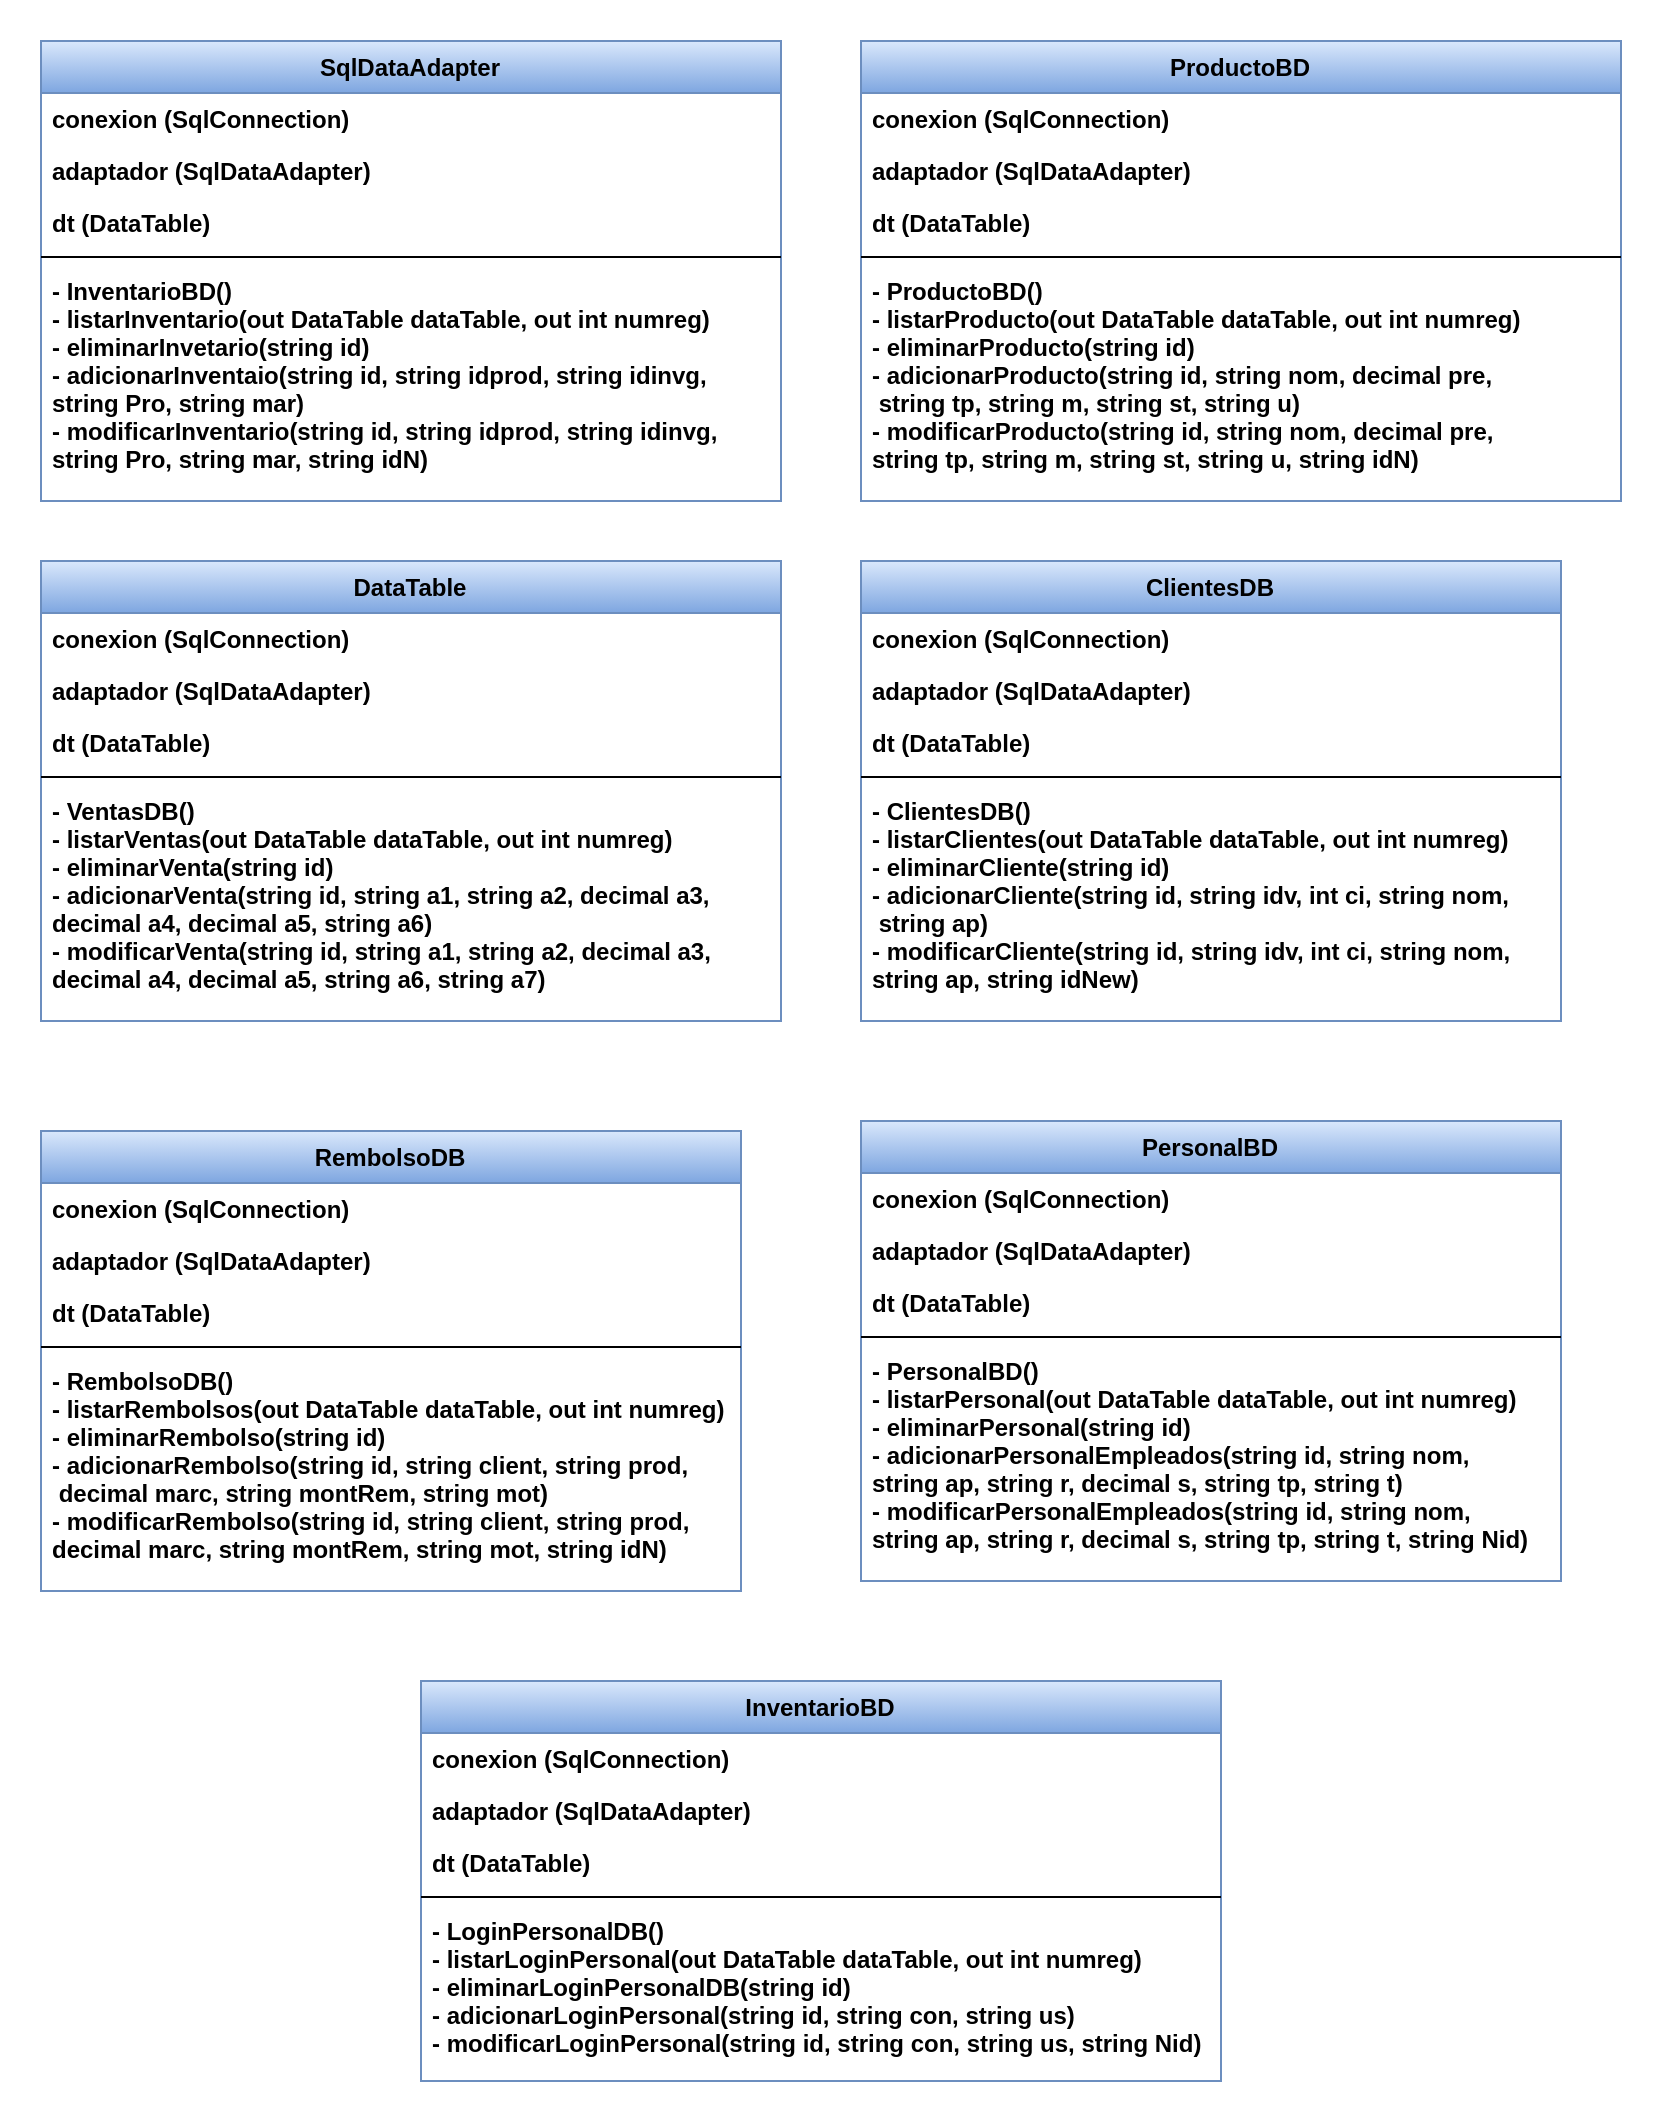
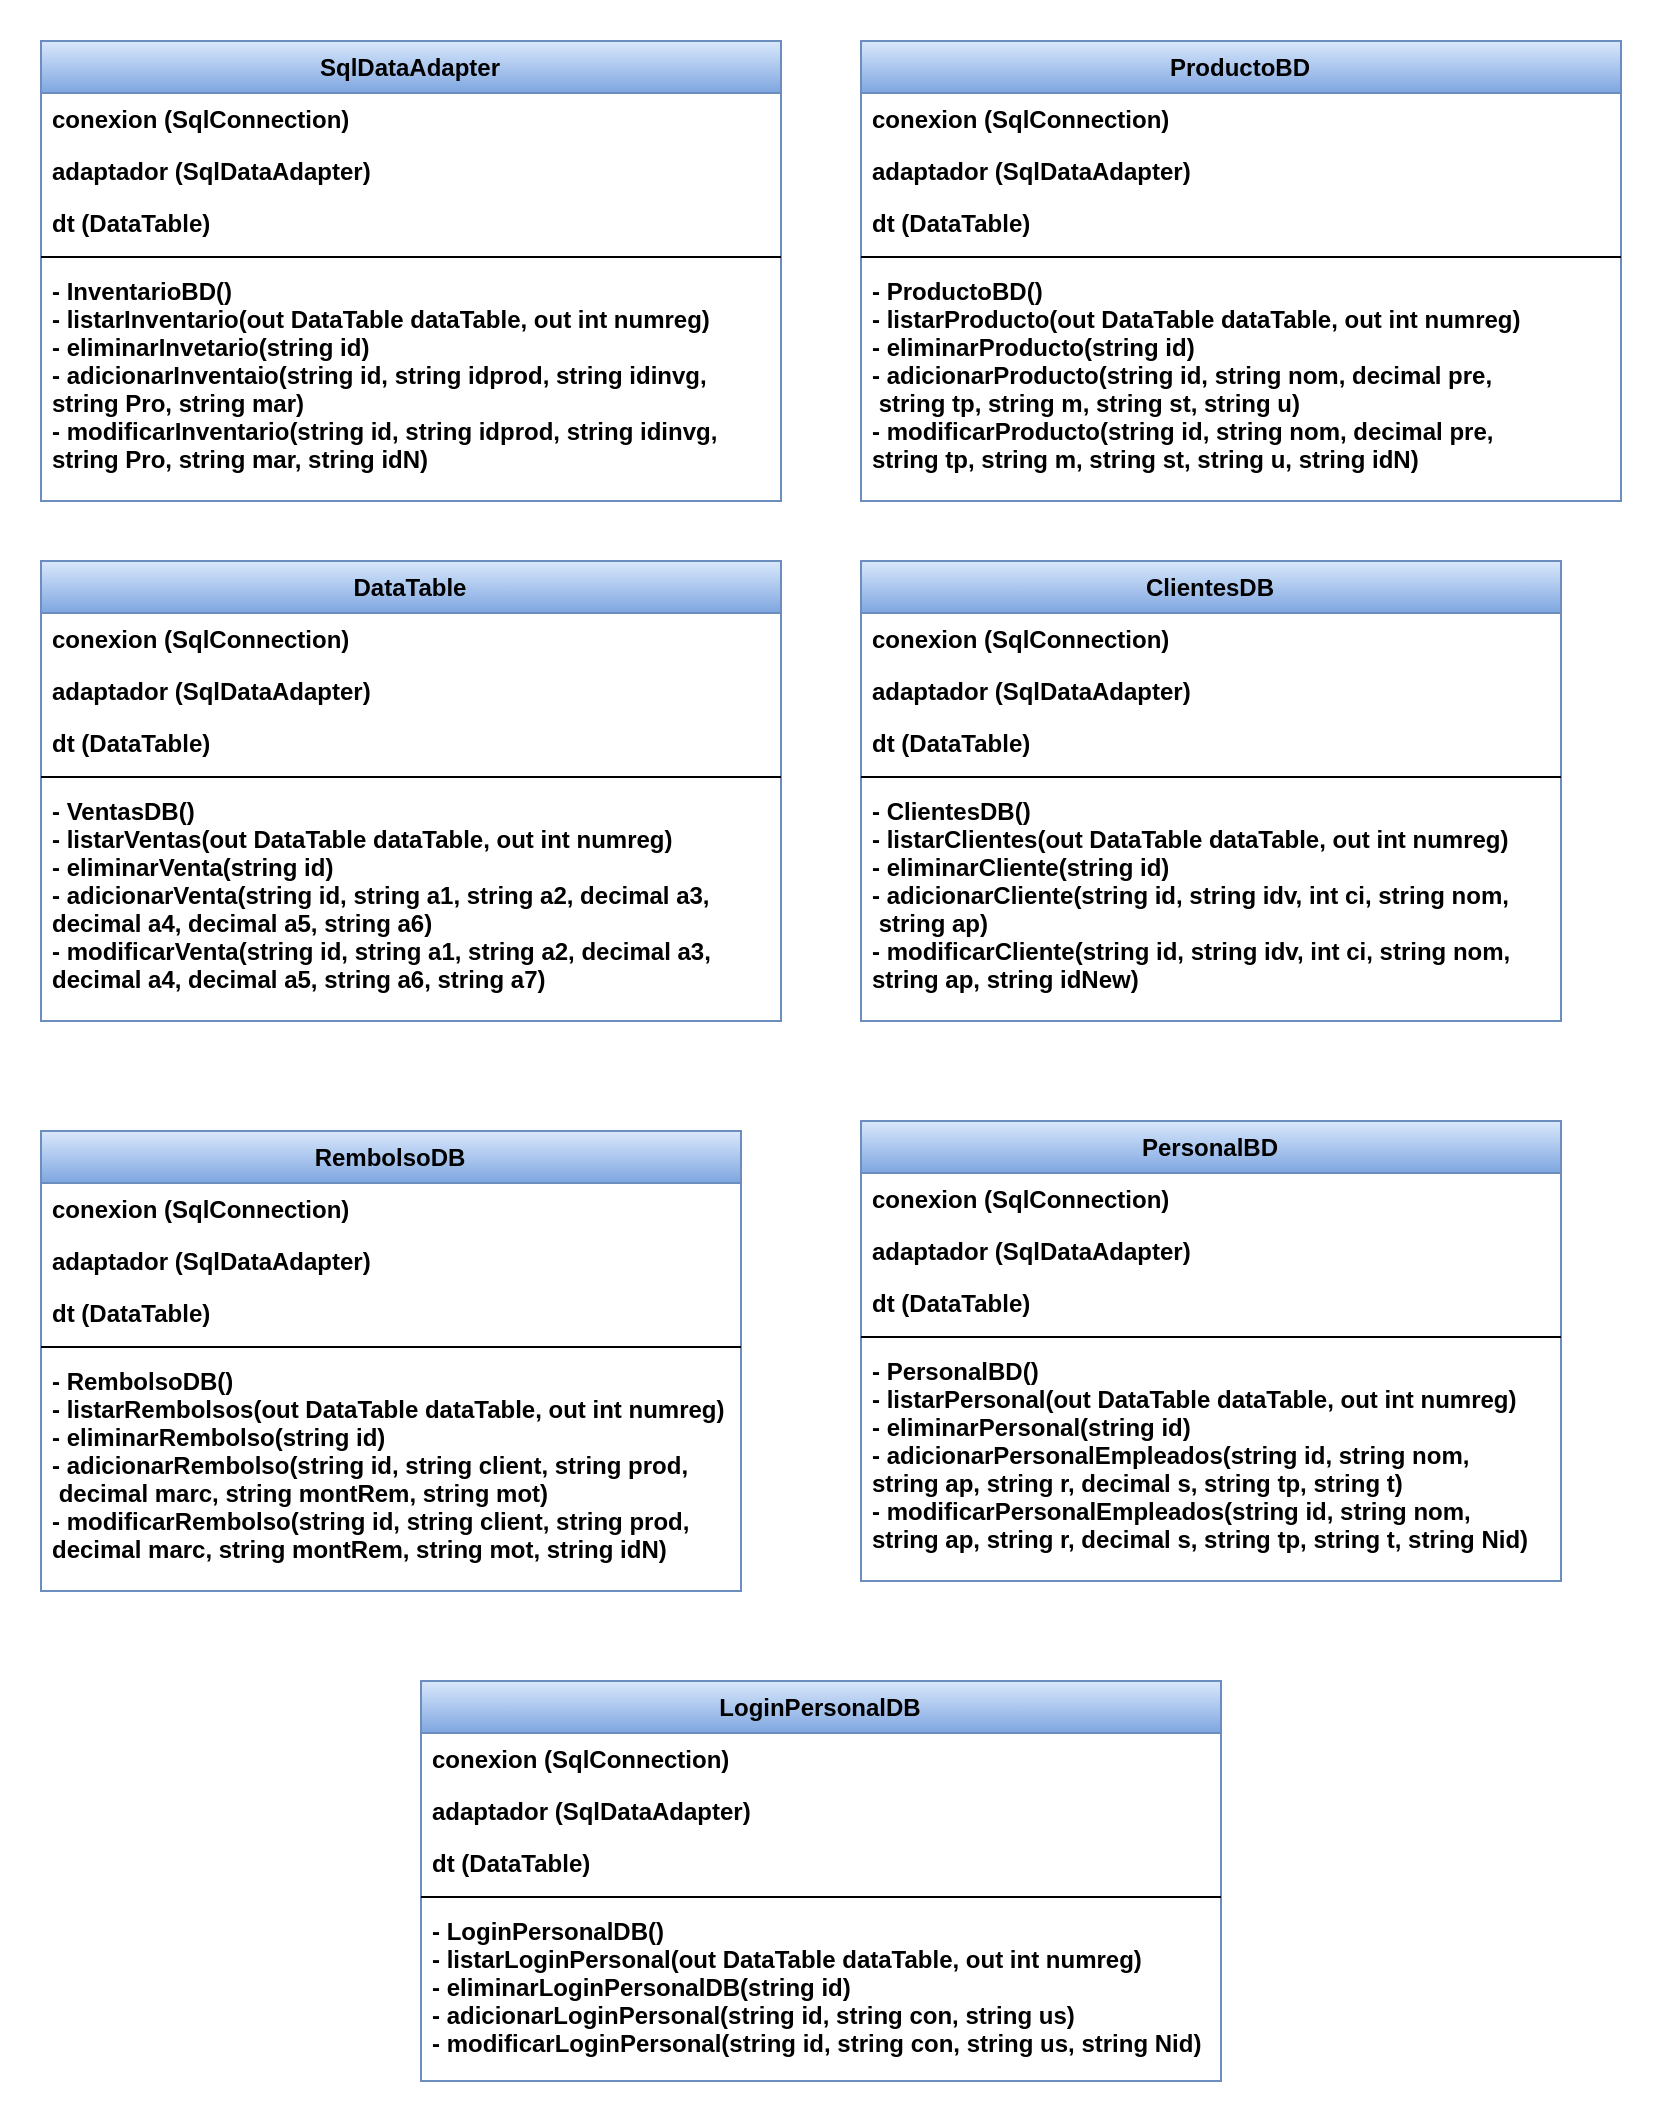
node "InventarioBD": label "InventarioBD" -> "LoginPersonalDB"
